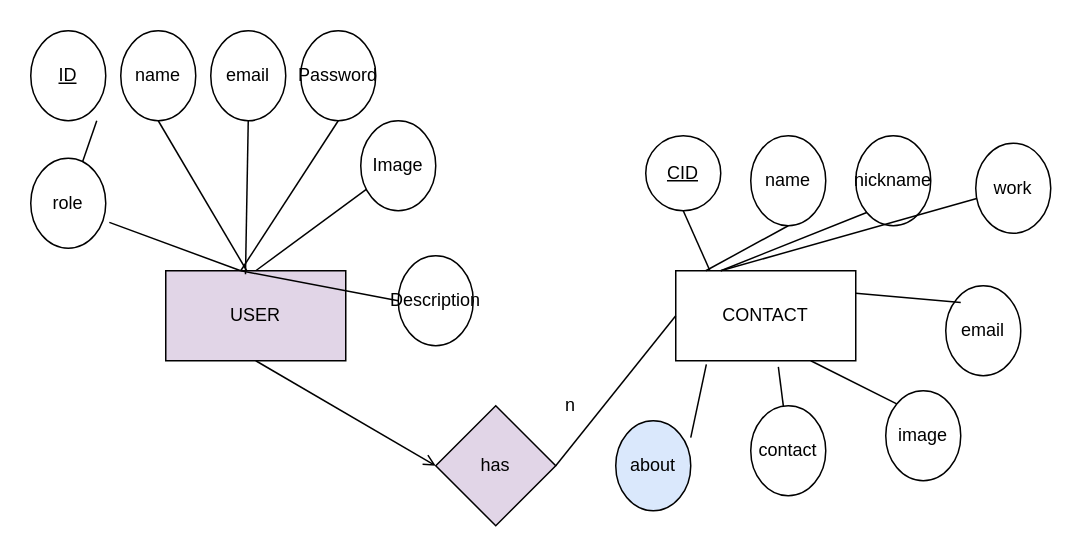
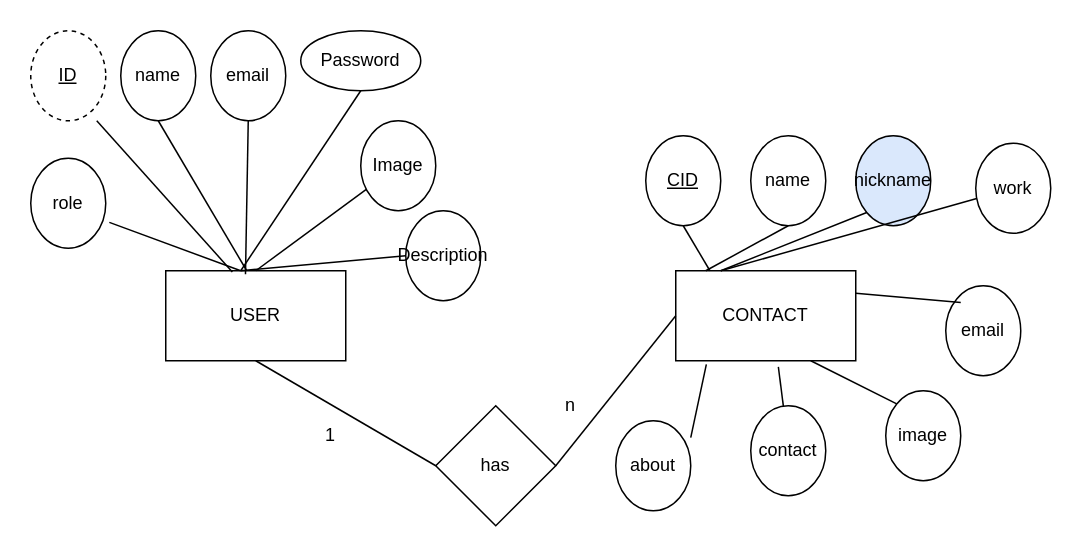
node "ID": style solid -> dashed
node "Password": size 75x90 -> 120x60
edge "ID" -- "role": now "ID" -- "USER"
node "CID": size 75x75 -> 75x90
node "nickname": fillcolor #ffffff -> #dae8fc
node "Description": moved (436, 301) -> (443, 256)
node "USER": fillcolor #e1d5e7 -> #ffffff
node "1": added
edge "USER" -> "has": arrowhead open -> none
node "has": fillcolor #e1d5e7 -> #ffffff
node "about": fillcolor #dae8fc -> #ffffff
